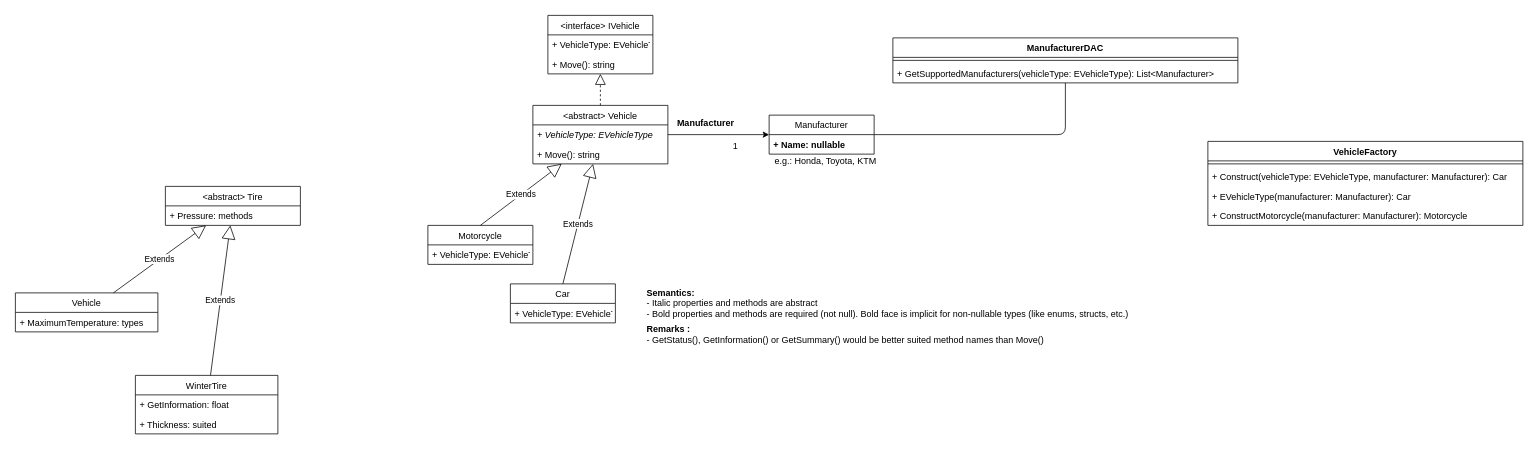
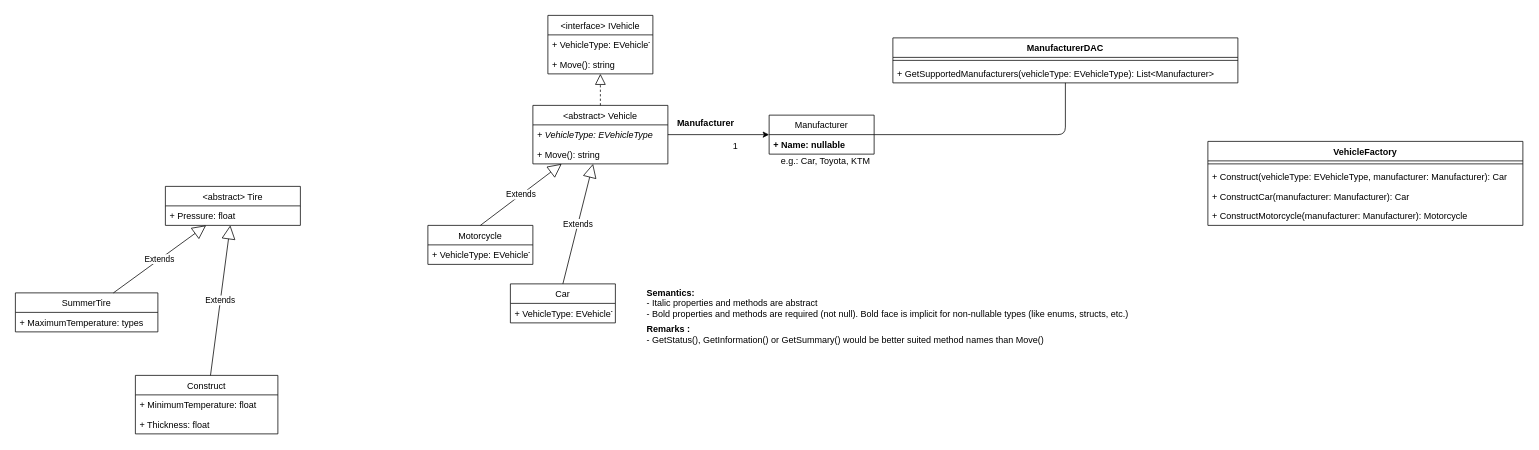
node "e.g.: Honda, Toyota, KTM": label "e.g.: Honda, Toyota, KTM" -> "e.g.: Car, Toyota, KTM"
node "+ EVehicleType(manufacturer: Manufacturer): Car": label "+ EVehicleType(manufacturer: Manufacturer): Car" -> "+ ConstructCar(manufacturer: Manufacturer): Car"
node "+ Pressure: methods": label "+ Pressure: methods" -> "+ Pressure: float"
node "Vehicle": label "Vehicle" -> "SummerTire"
node "WinterTire": label "WinterTire" -> "Construct"
node "+ GetInformation: float": label "+ GetInformation: float" -> "+ MinimumTemperature: float"
node "+ Thickness: suited": label "+ Thickness: suited" -> "+ Thickness: float"
